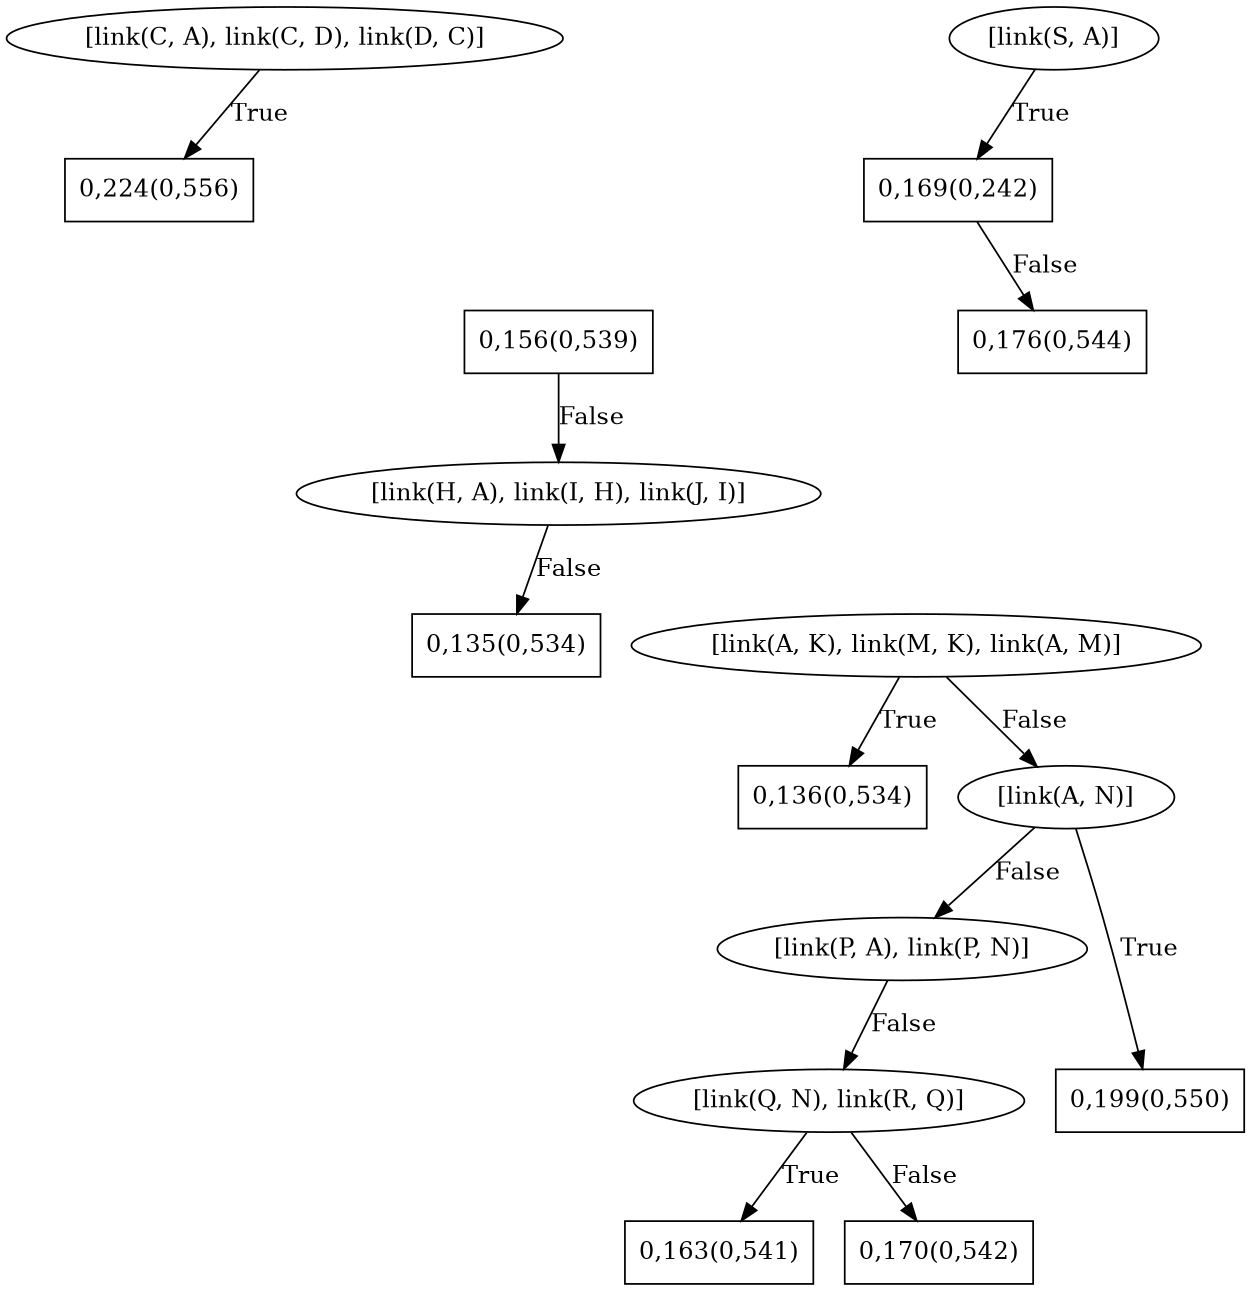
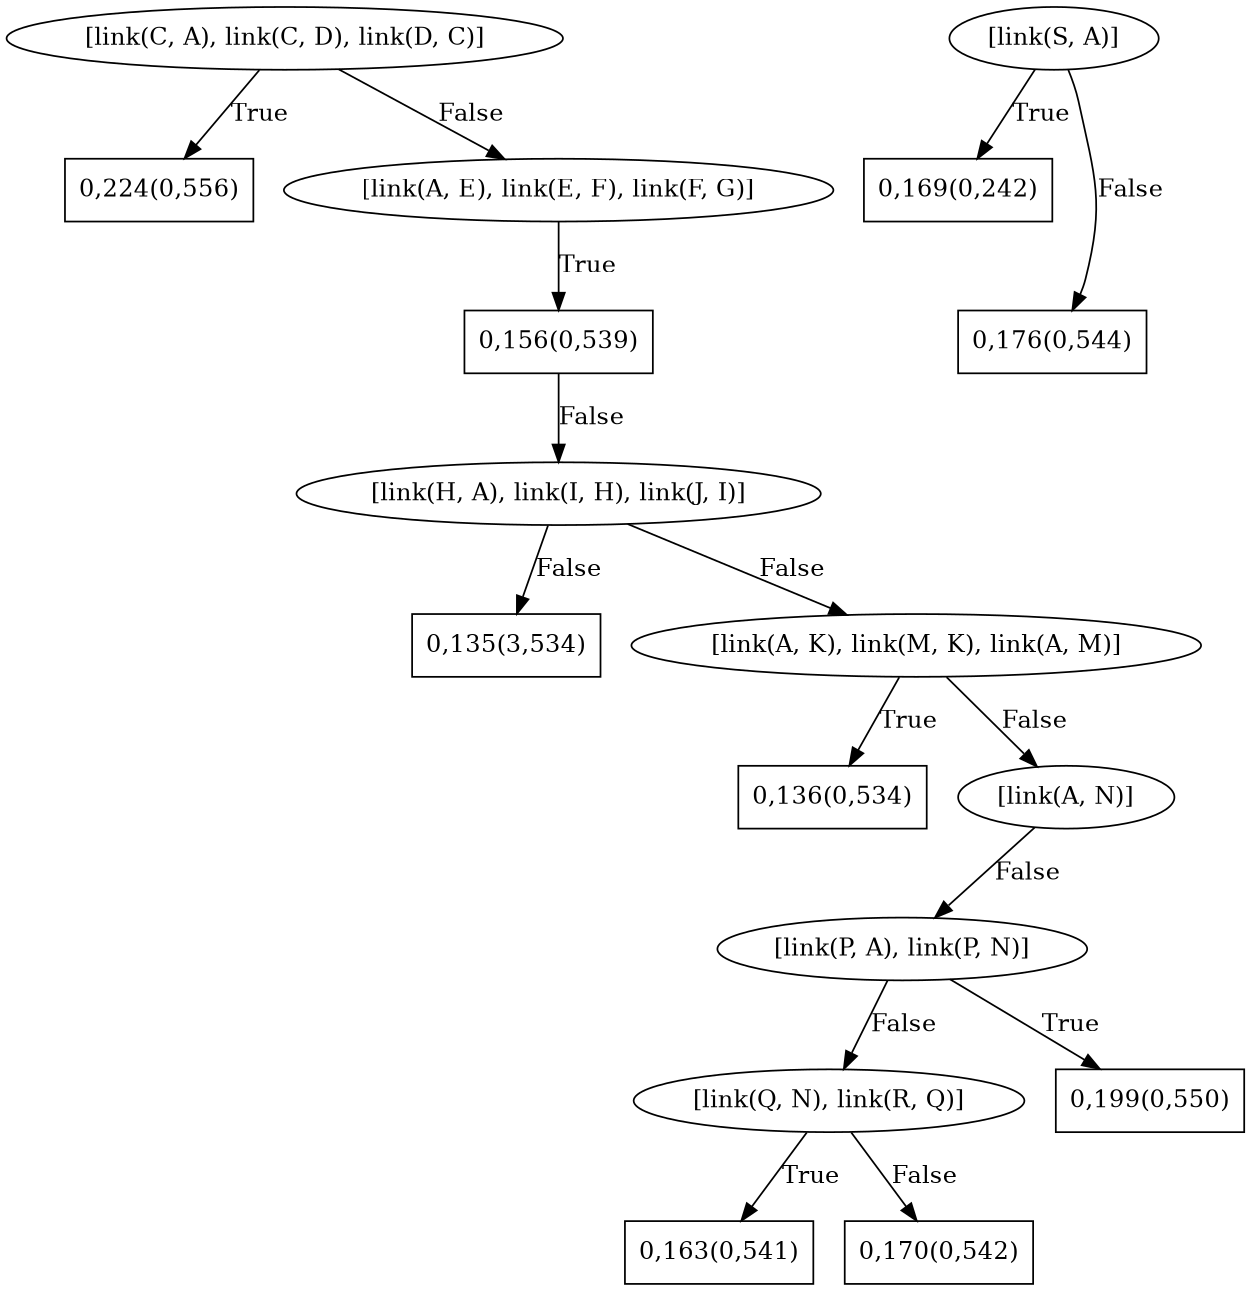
node "[link(A, E), link(E, F), link(F, G)]": added
edge "0,169(0,242)" -> "0,176(0,544)": now "[link(S, A)]" -> "0,176(0,544)"
edge "[link(H, A), link(I, H), link(J, I)]" -> "[link(A, K), link(M, K), link(A, M)]": added, label "False"
node "0,135(0,534)": label "0,135(0,534)" -> "0,135(3,534)"
edge "[link(A, N)]" -> "0,199(0,550)": now "[link(P, A), link(P, N)]" -> "0,199(0,550)"
